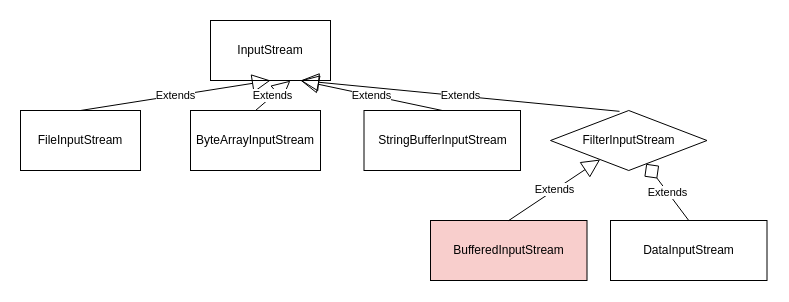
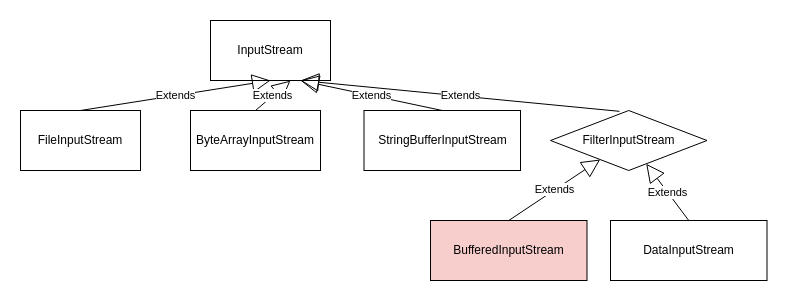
edge "DataInputStream" -> "FilterInputStream": arrowhead diamond -> block
